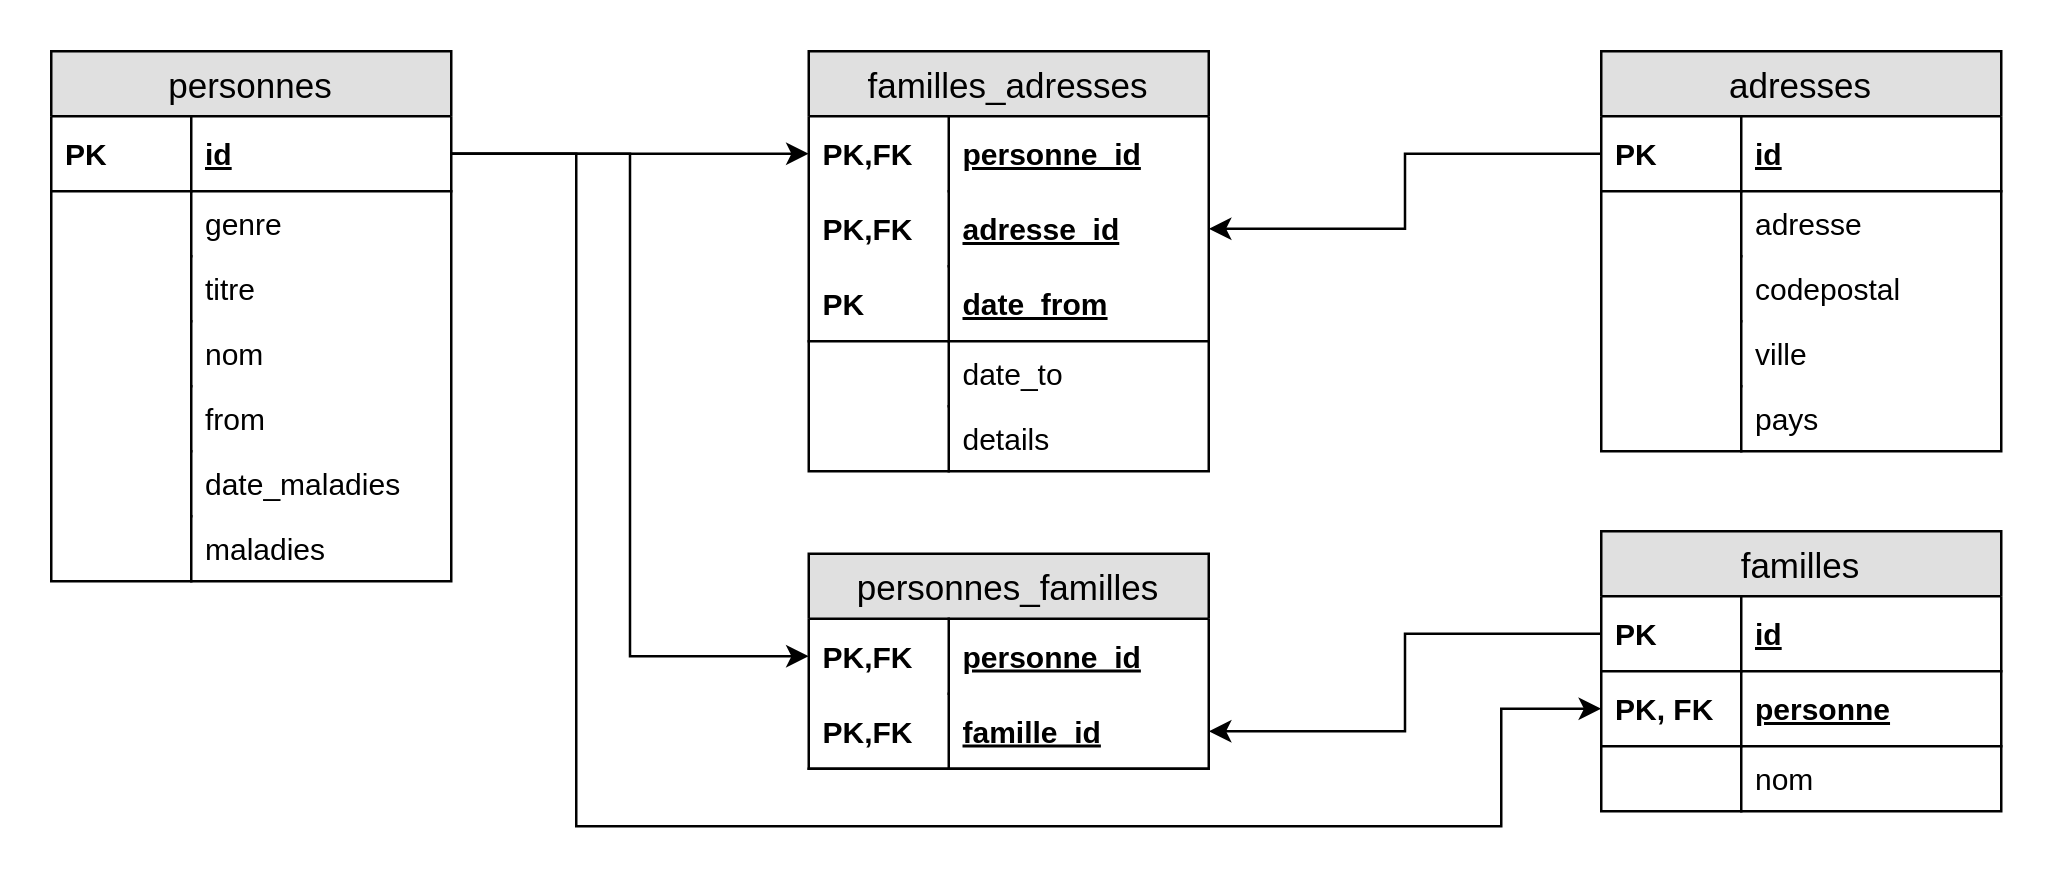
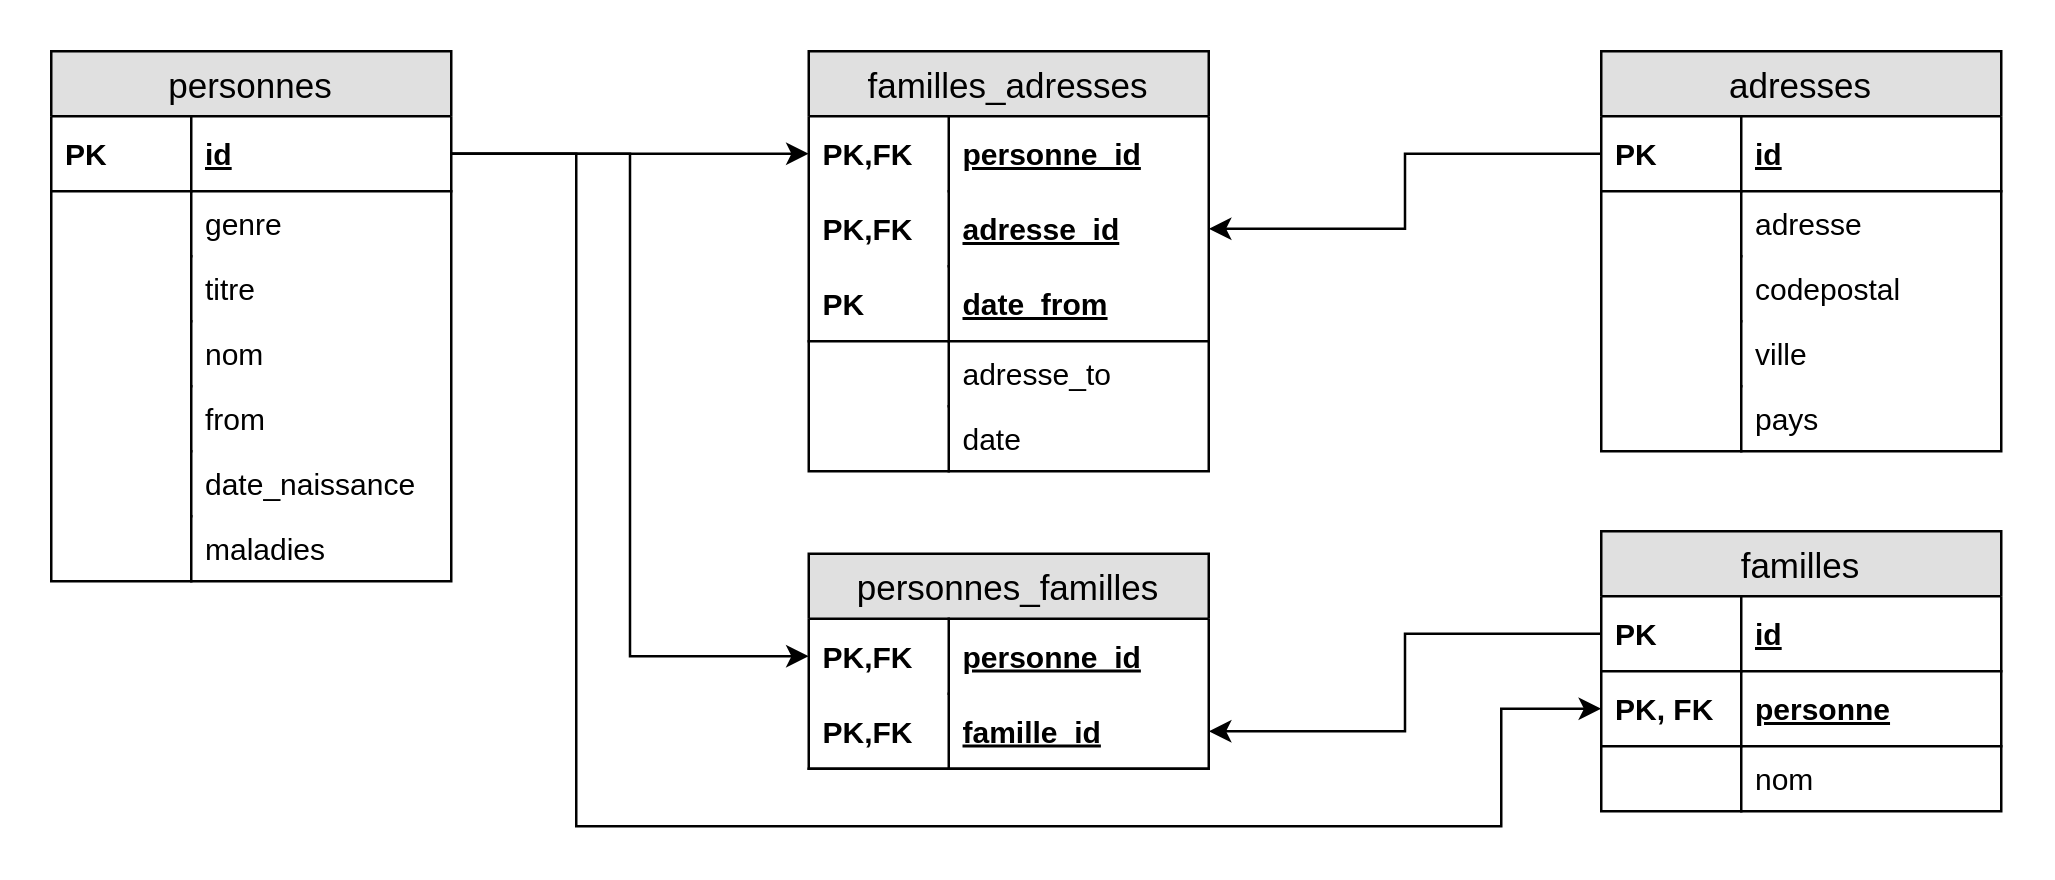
node "date_to": label "date_to" -> "adresse_to"
node "details": label "details" -> "date"
node "date_maladies": label "date_maladies" -> "date_naissance"
